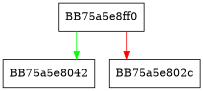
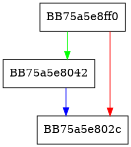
edge "BB75a5e8042" -> "BB75a5e802c": added
